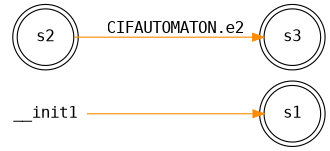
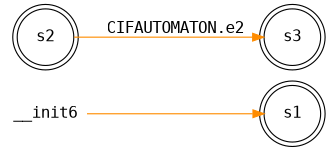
node "__init1": label "__init1" -> "__init6"
